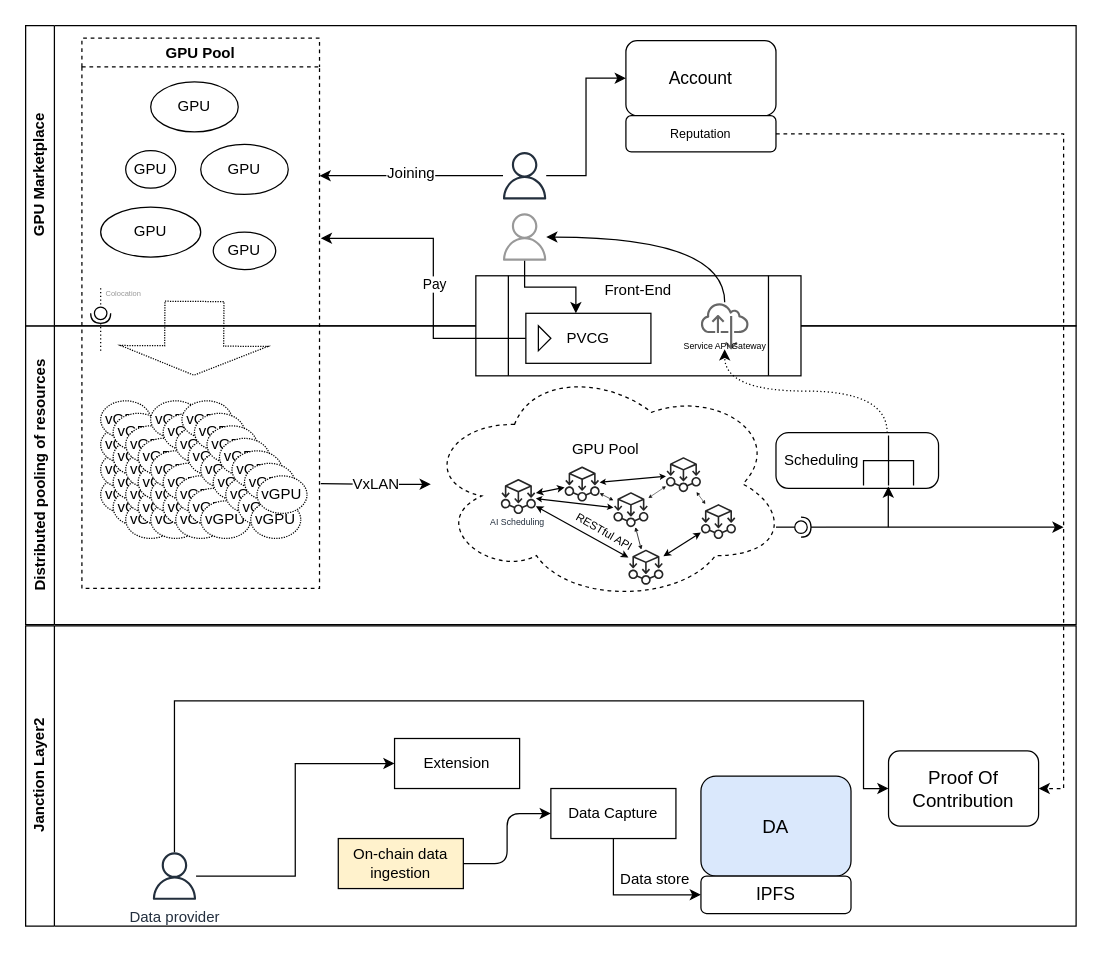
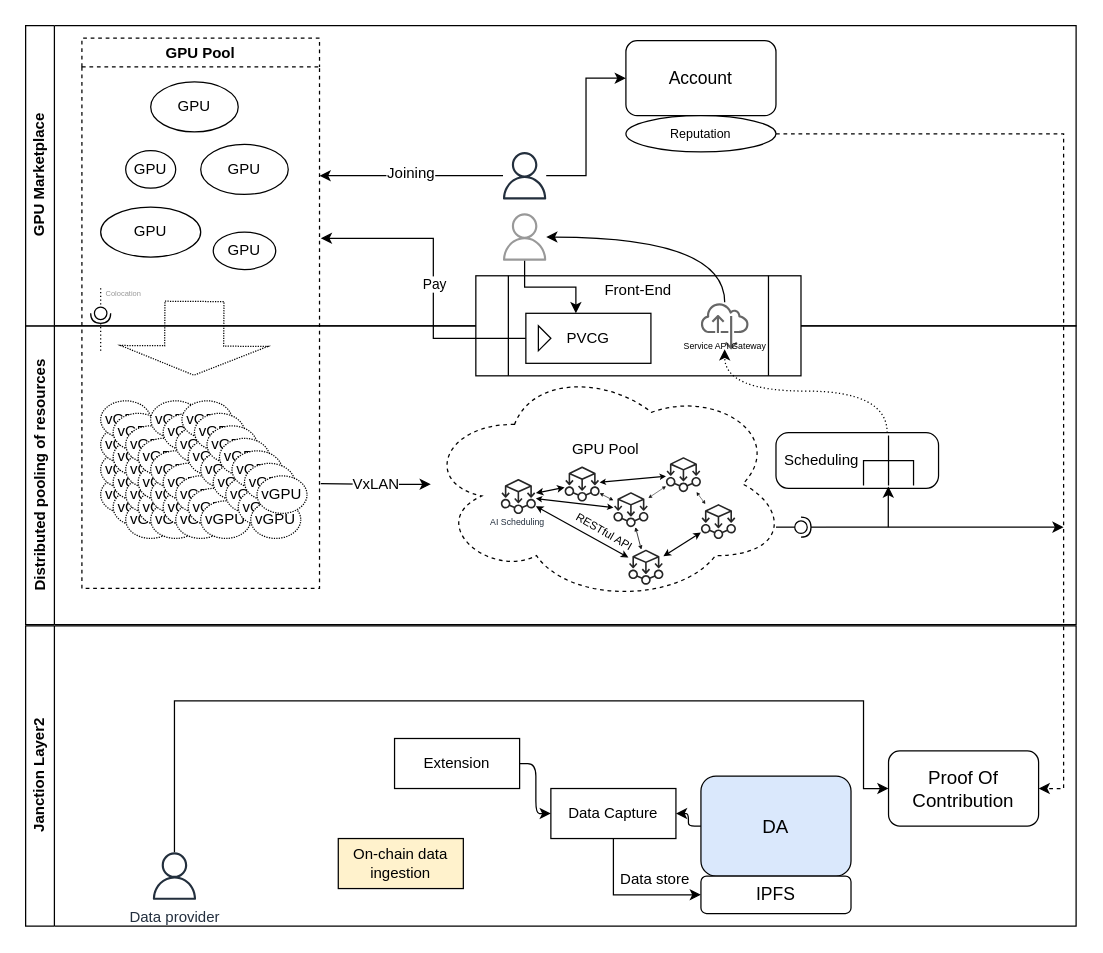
node "Reputation": shape rounded rectangle -> ellipse
edge "Extension" -> "Data Capture": added
edge "Data provider" -> "Extension": removed
edge "On-chain data ingestion" -> "Data Capture": now "DA" -> "Data Capture"
